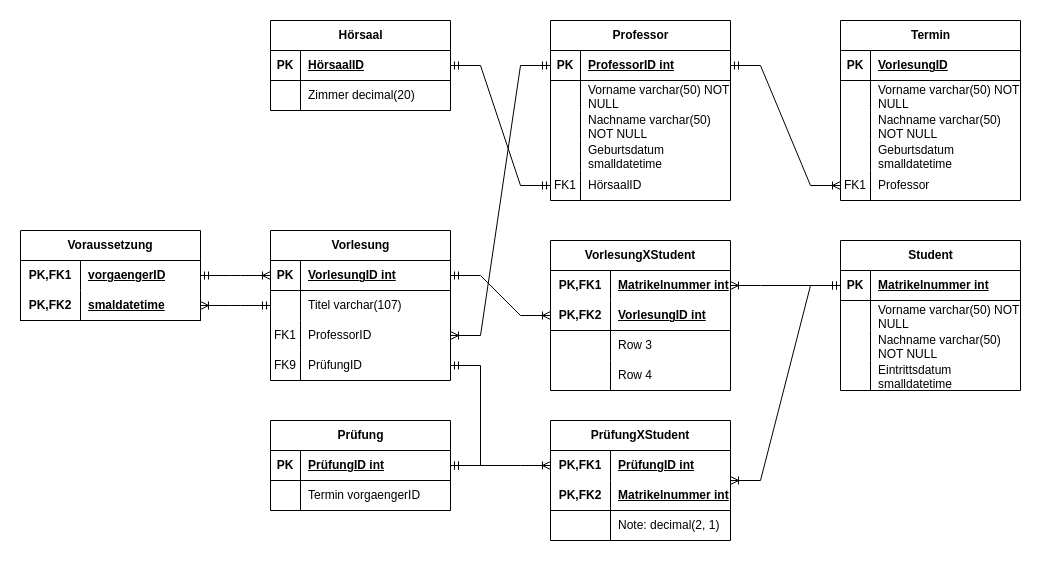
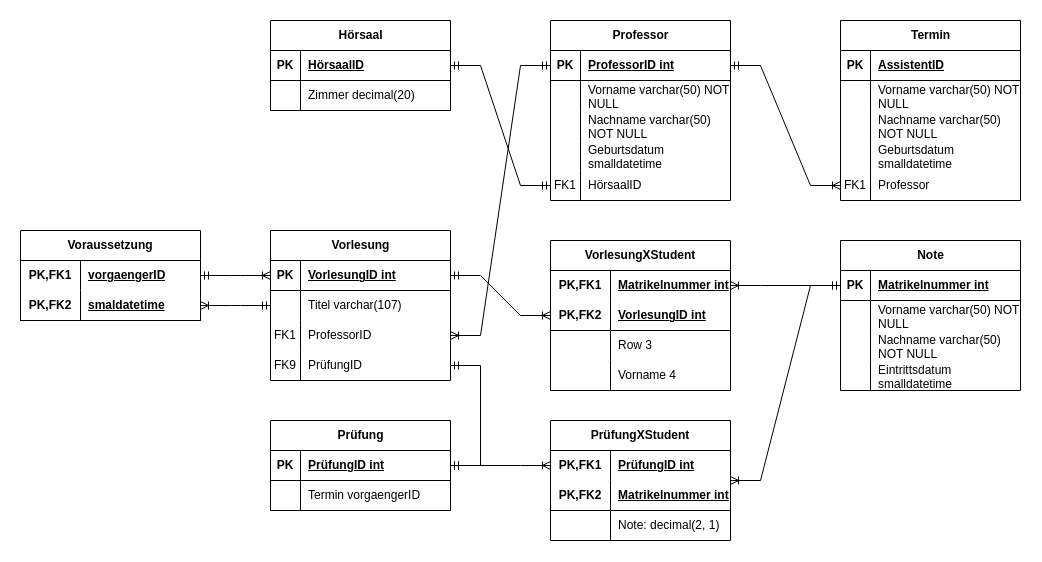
node "VorlesungID": label "VorlesungID" -> "AssistentID"
node "Student": label "Student" -> "Note"
node "Row 4": label "Row 4" -> "Vorname 4"
